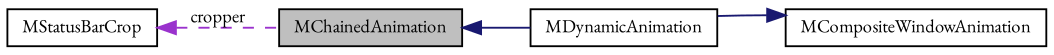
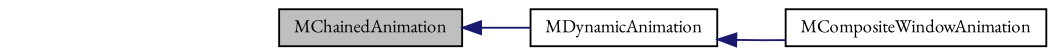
edge "MDynamicAnimation" -> "MCompositeWindowAnimation": reversed
node "MStatusBarCrop": removed
